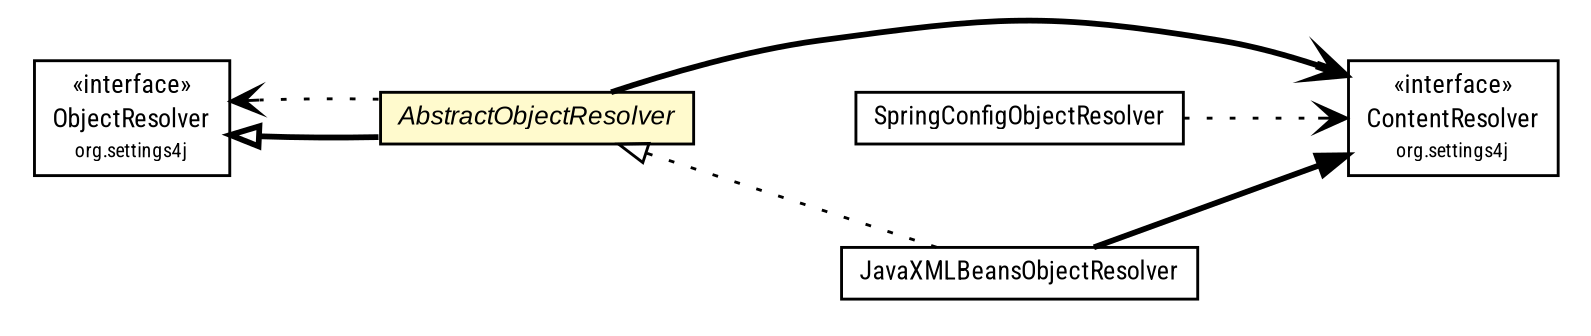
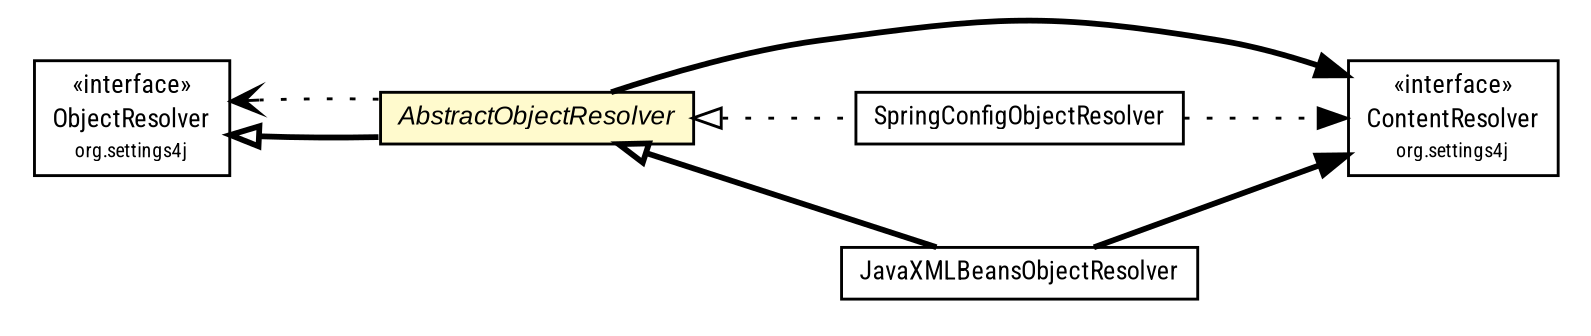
edge "AbstractObjectResolver" -> "ContentResolver": arrowhead open -> normal
edge "SpringConfigObjectResolver" -> "AbstractObjectResolver": added
edge "SpringConfigObjectResolver" -> "ContentResolver": arrowhead open -> normal
edge "JavaXMLBeansObjectResolver" -> "AbstractObjectResolver": style dotted -> bold
